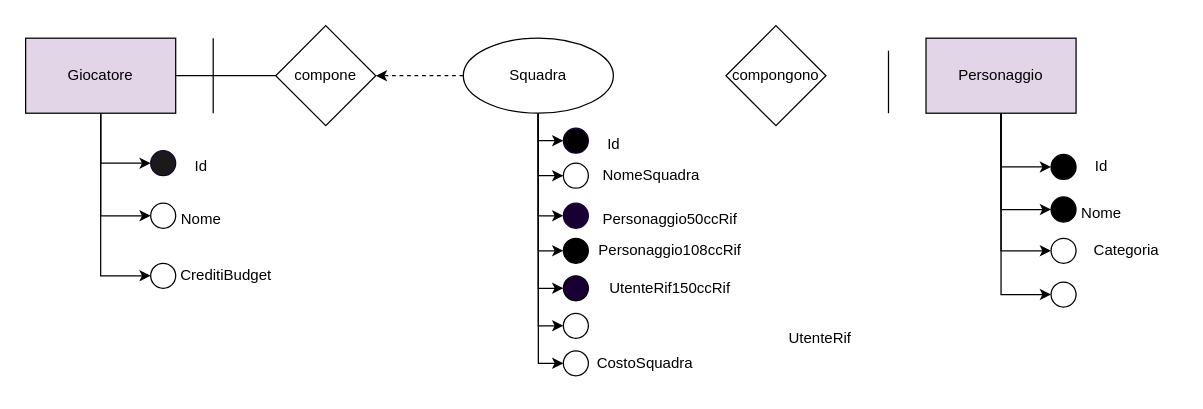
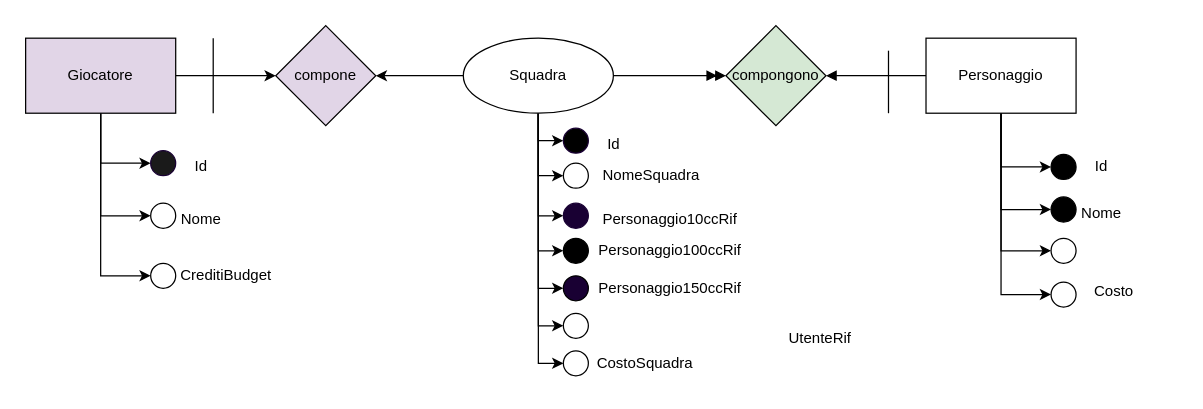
edge "Giocatore" -- "compone": arrowhead none -> classic
node "compone": fillcolor #ffffff -> #e1d5e7
edge "Squadra" -> "compone": style dashed -> solid
edge "Squadra" -> "compongono": added
node "compongono": fillcolor #ffffff -> #d5e8d4
edge "Personaggio" -> "compongono": added
node "Personaggio": fillcolor #e1d5e7 -> #ffffff
node "Personaggio50ccRif": label "Personaggio50ccRif" -> "Personaggio10ccRif"
node "Personaggio108ccRif": label "Personaggio108ccRif" -> "Personaggio100ccRif"
node "Categoria": removed
node "UtenteRif150ccRif": label "UtenteRif150ccRif" -> "Personaggio150ccRif"
node "Costo": added
